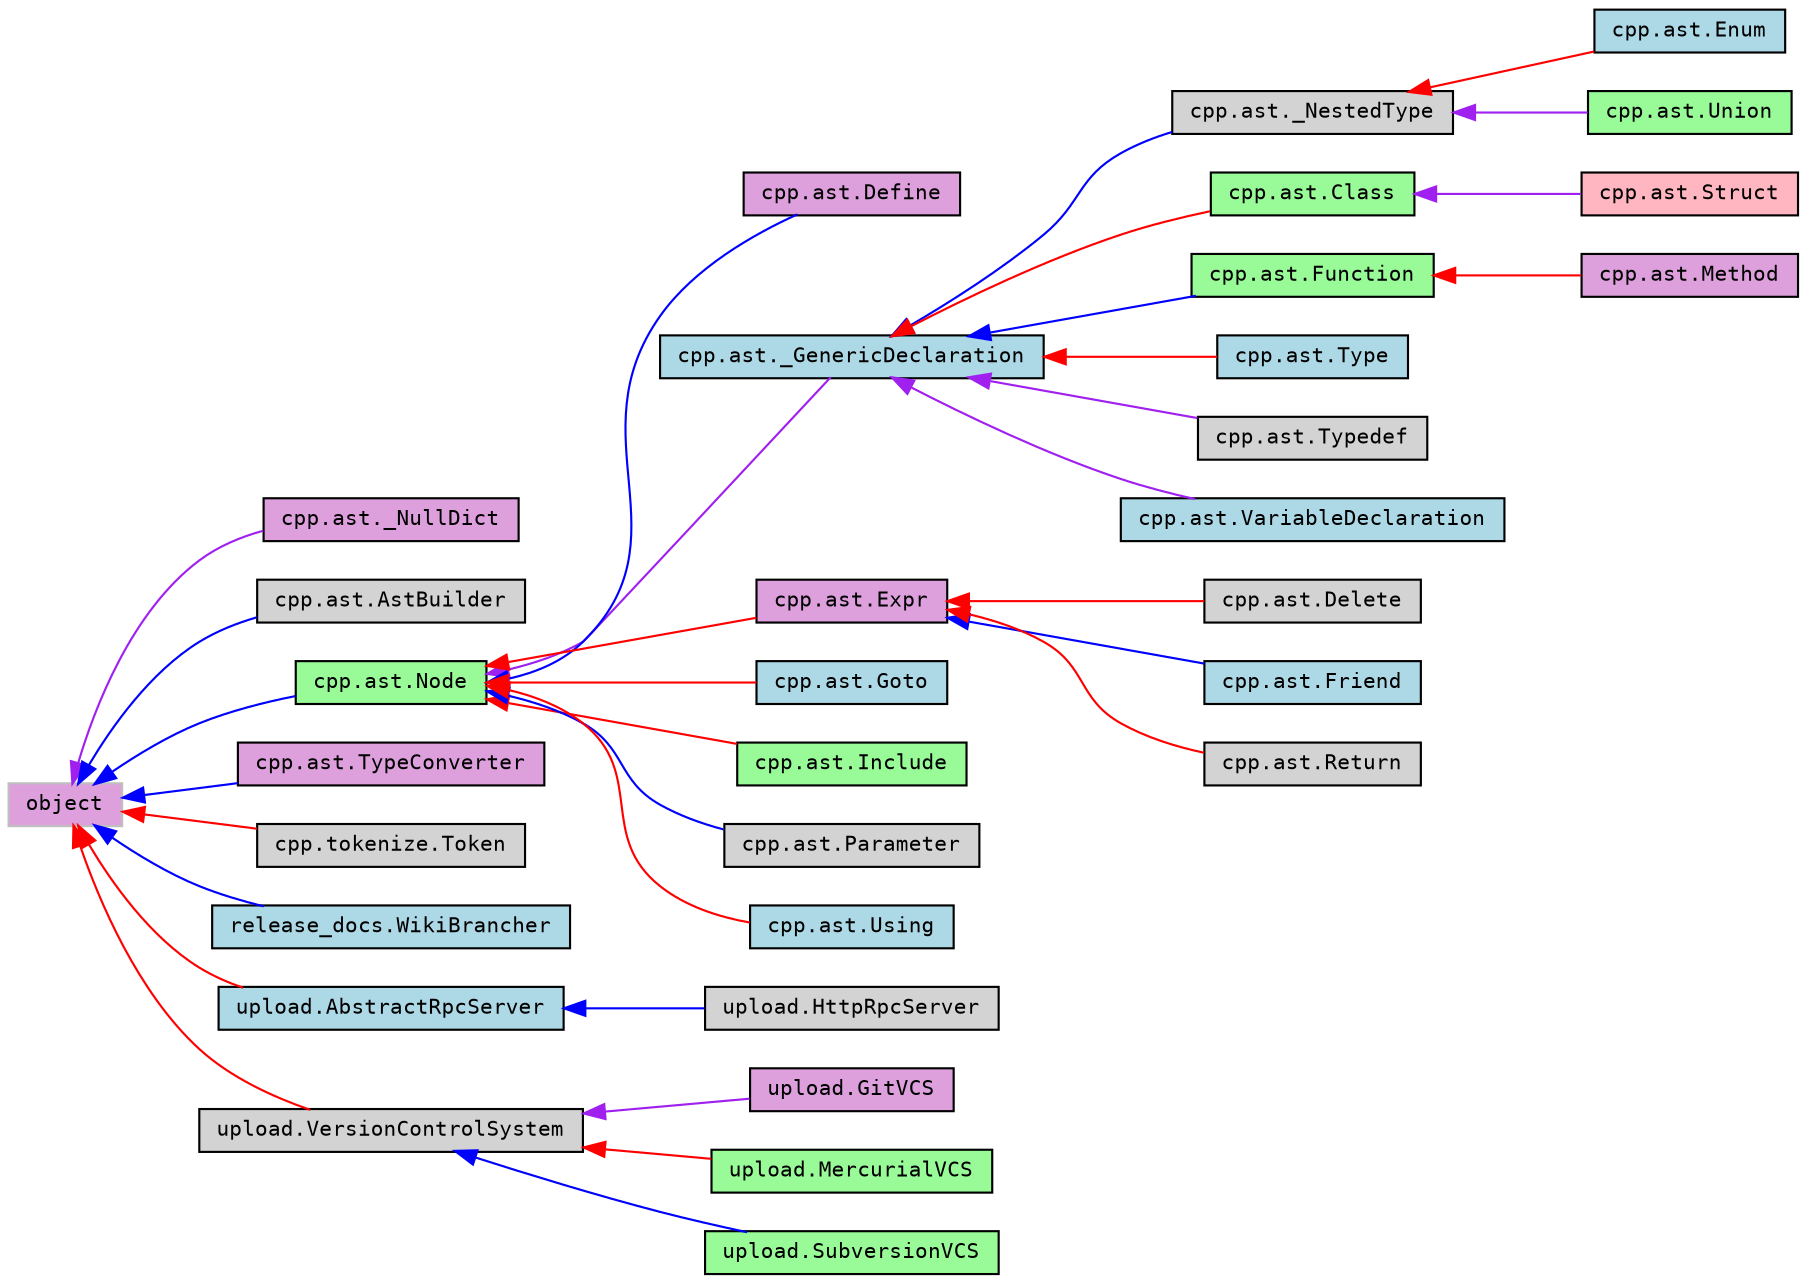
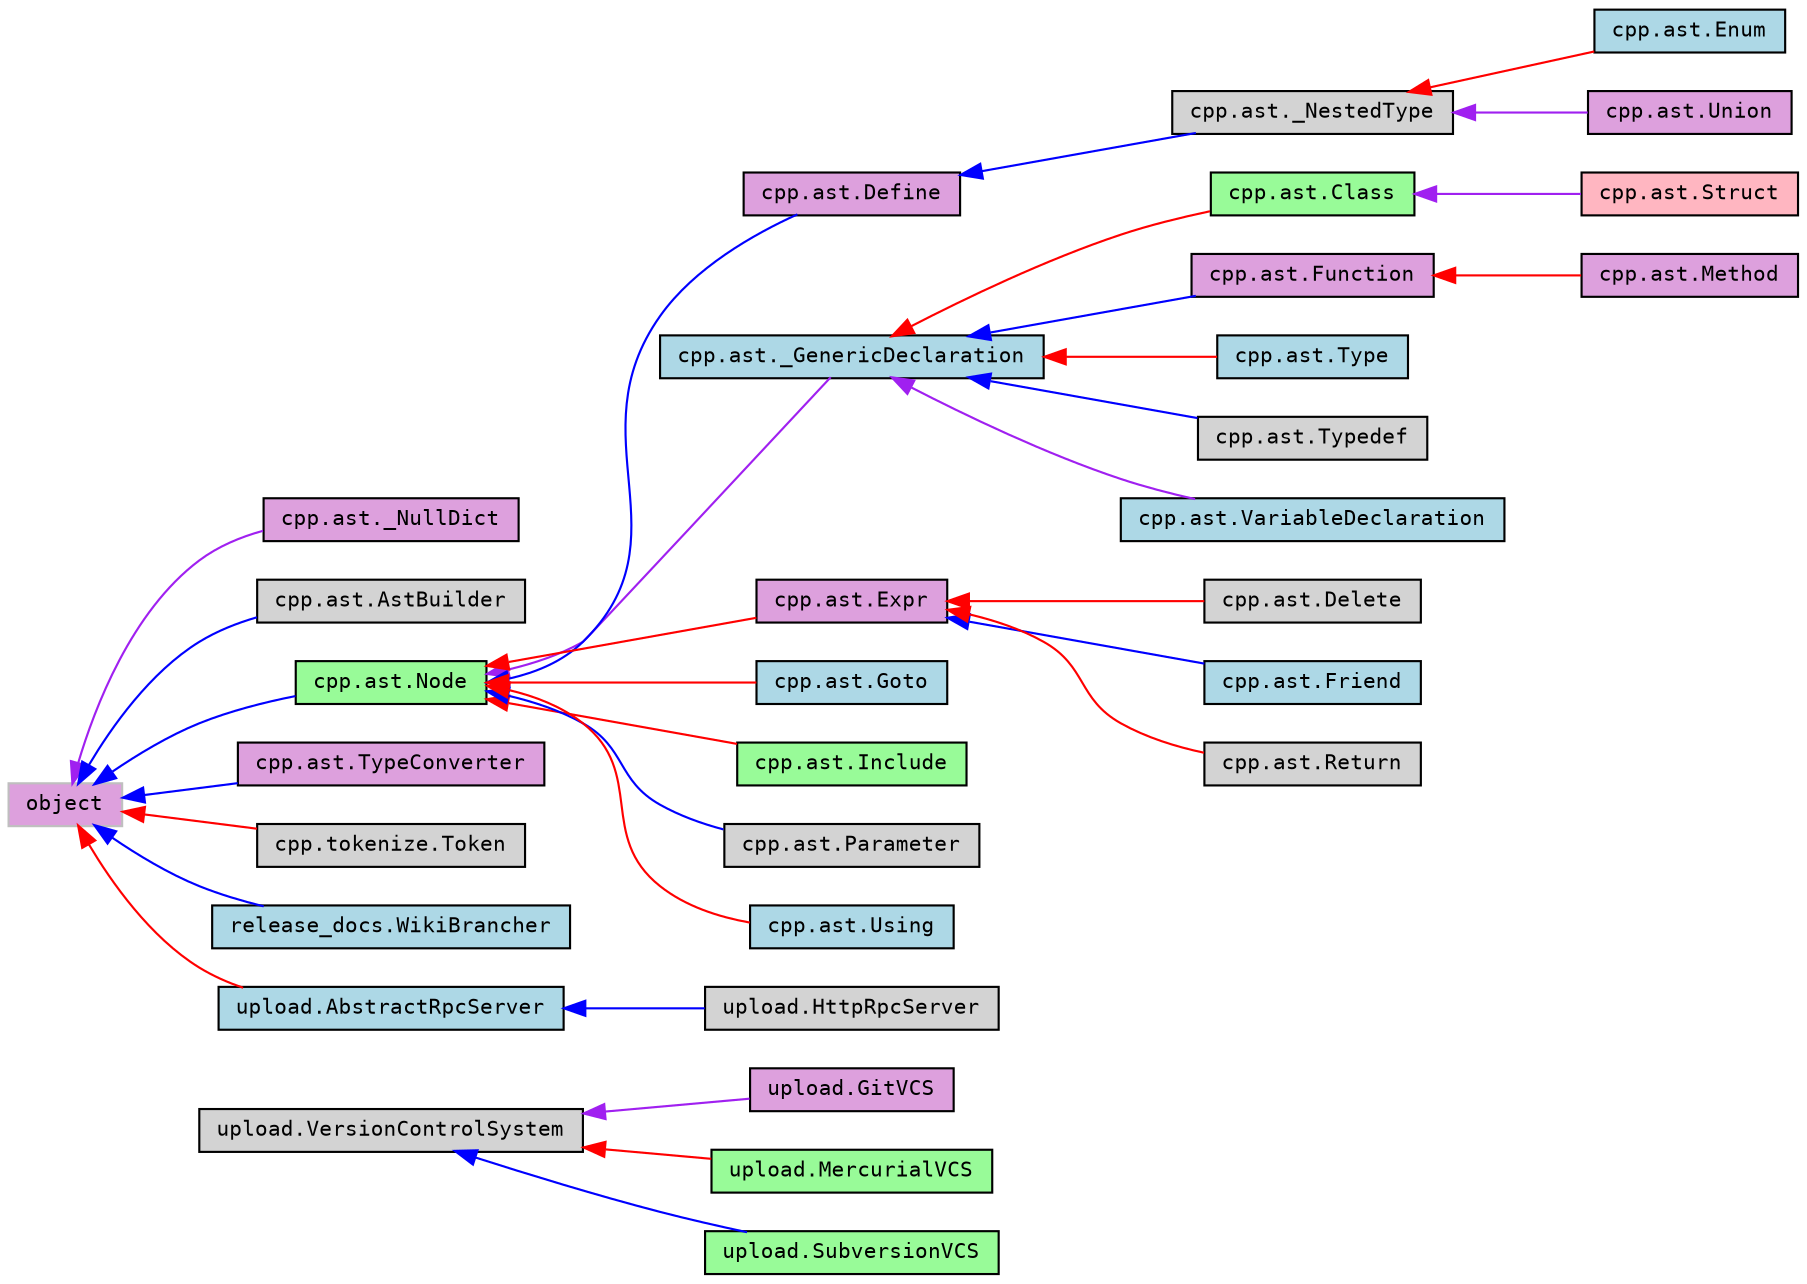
node "cpp.ast.Union": fillcolor palegreen -> plum
edge "cpp.ast._NestedType" -> "cpp.ast._GenericDeclaration": now "cpp.ast._NestedType" -> "cpp.ast.Define"
node "cpp.ast.Function": fillcolor palegreen -> plum
edge "cpp.ast.Typedef" -> "cpp.ast._GenericDeclaration": color purple -> blue
edge "upload.VersionControlSystem" -> "object": removed
